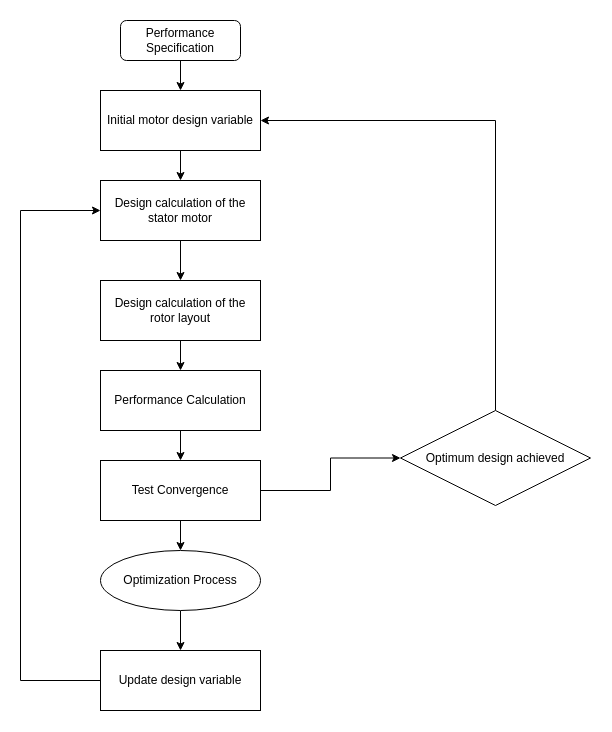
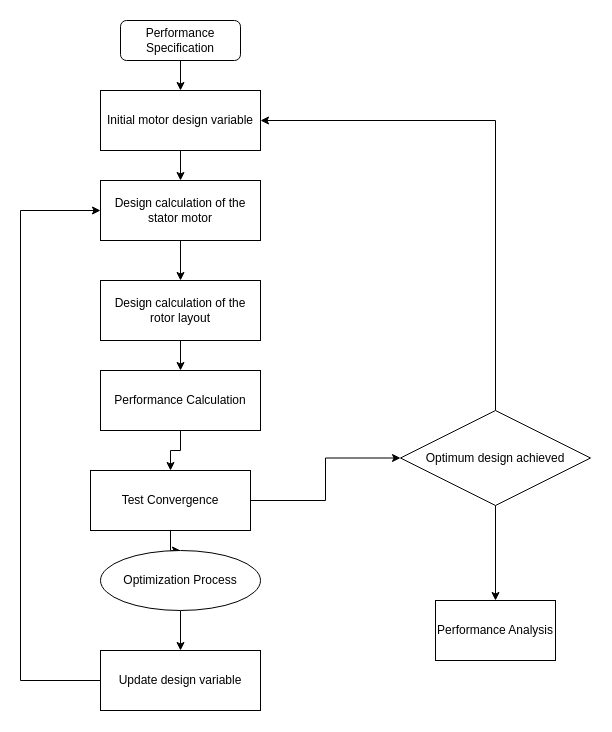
node "Test Convergence": moved (181, 491) -> (171, 501)
edge "Optimum design achieved" -> "Performance Analysis": added
node "Performance Analysis": added
